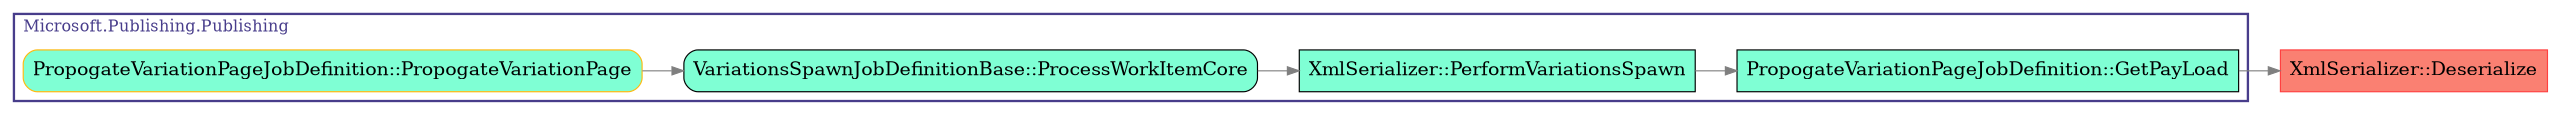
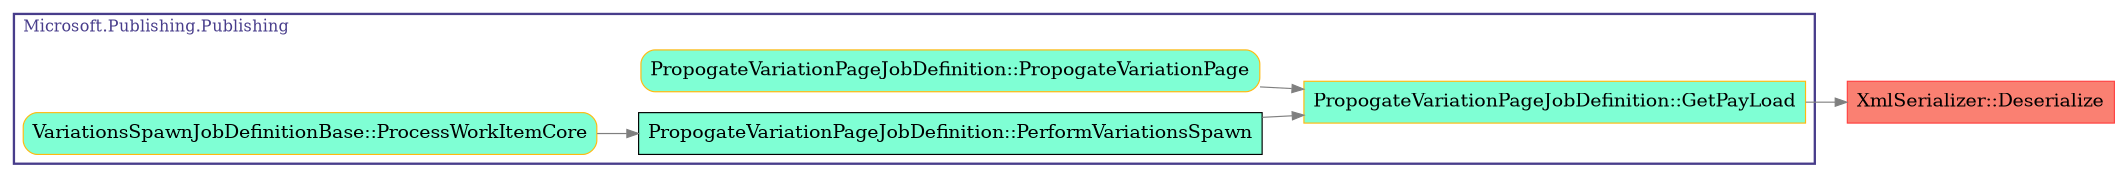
edge "PropogateVariationPageJobDefinition::PropogateVariationPage" -> "VariationsSpawnJobDefinitionBase::ProcessWorkItemCore": now "PropogateVariationPageJobDefinition::PropogateVariationPage" -> "PropogateVariationPageJobDefinition::GetPayLoad"
node "VariationsSpawnJobDefinitionBase::ProcessWorkItemCore": color black -> darkgoldenrod1
node "XmlSerializer::PerformVariationsSpawn": label "XmlSerializer::PerformVariationsSpawn" -> "PropogateVariationPageJobDefinition::PerformVariationsSpawn"
node "PropogateVariationPageJobDefinition::GetPayLoad": color black -> darkgoldenrod1
